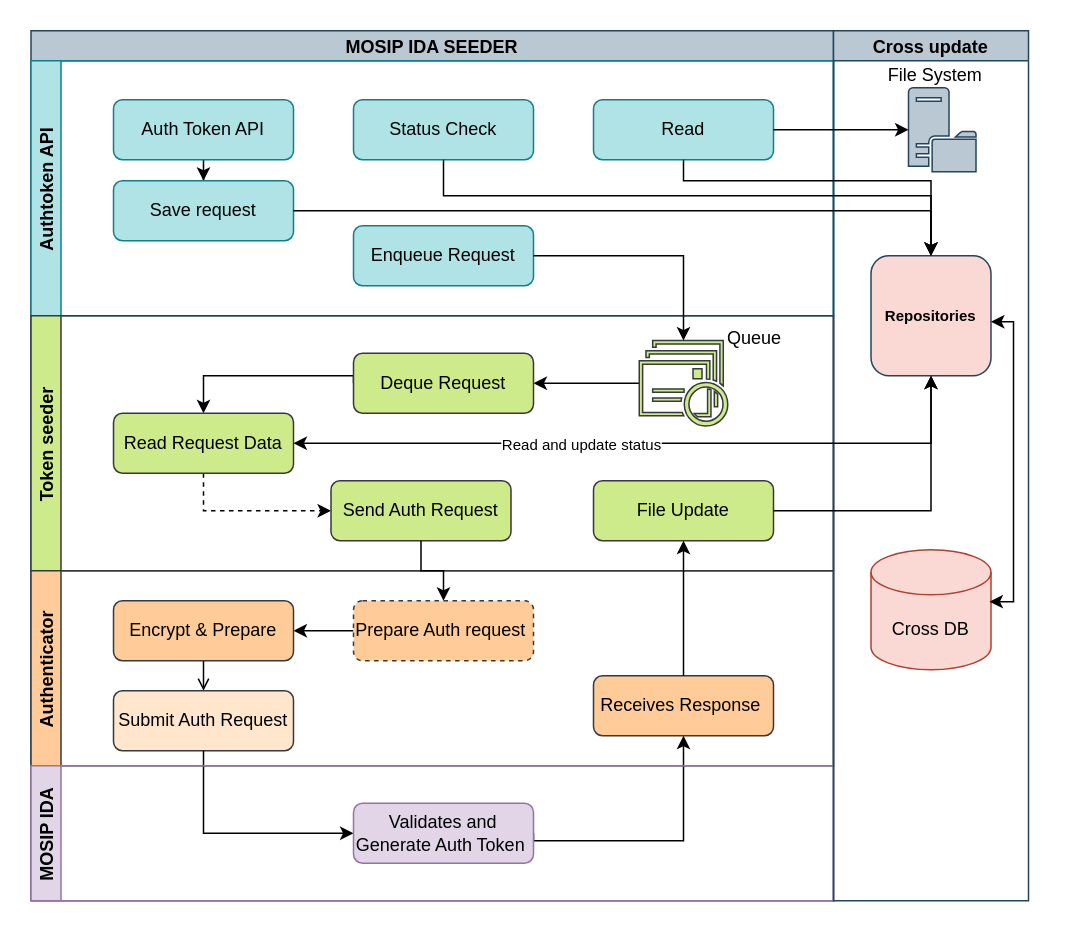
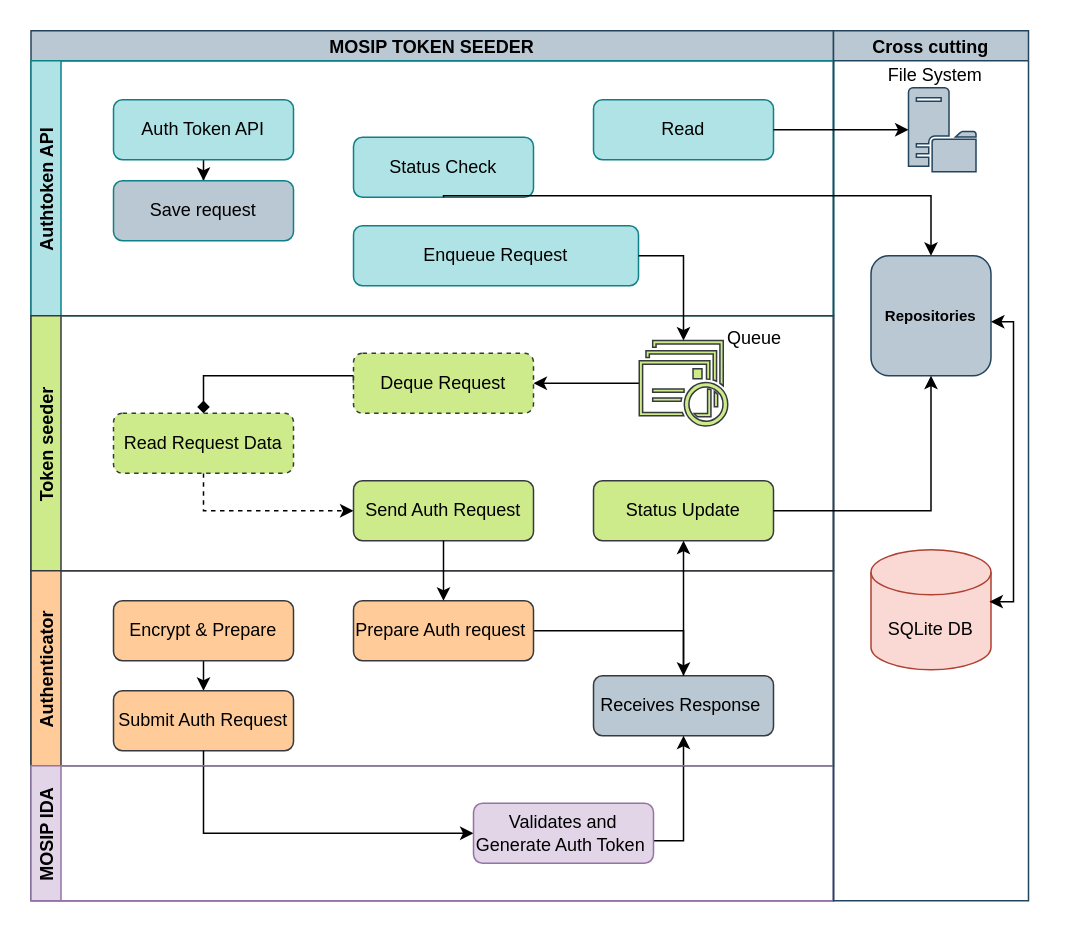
node "MOSIP IDA SEEDER": label "MOSIP IDA SEEDER" -> "MOSIP TOKEN SEEDER"
node "Cross update": label "Cross update" -> "Cross cutting"
node "Status Check": moved (443, 130) -> (443, 167)
edge "Read" -> "Repositories": removed
node "Save request": fillcolor #b0e3e6 -> #bac8d3
edge "Save request" -> "Repositories": removed
node "Enqueue Request": size 180x60 -> 285x60
node "Repositories": fillcolor #fad9d5 -> #bac8d3
node "Deque Request": style solid -> dashed
edge "Deque Request" -> "Read Request Data": arrowhead classic -> diamond
node "Read Request Data": style solid -> dashed
edge "Repositories" -- "Read Request Data": removed, label "Read and update status"
node "Send Auth Request": moved (421, 511) -> (443, 511)
node "File Update": label "File Update" -> "Status Update"
node "Cross DB": label "Cross DB" -> "SQLite DB"
edge "Prepare Auth request" -> "Encrypt & Prepare": now "Prepare Auth request" -> "Receives Response"
node "Prepare Auth request": style dashed -> solid
edge "Encrypt & Prepare" -> "Submit Auth Request": arrowhead open -> classic
node "Receives Response": fillcolor #ffcc99 -> #bac8d3
node "Submit Auth Request": fillcolor #ffe6cc -> #ffcc99
node "Validates and Generate Auth Token": moved (443, 833) -> (563, 833)
